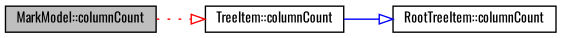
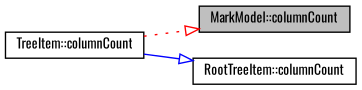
edge "MarkModel::columnCount" -> "TreeItem::columnCount": reversed
